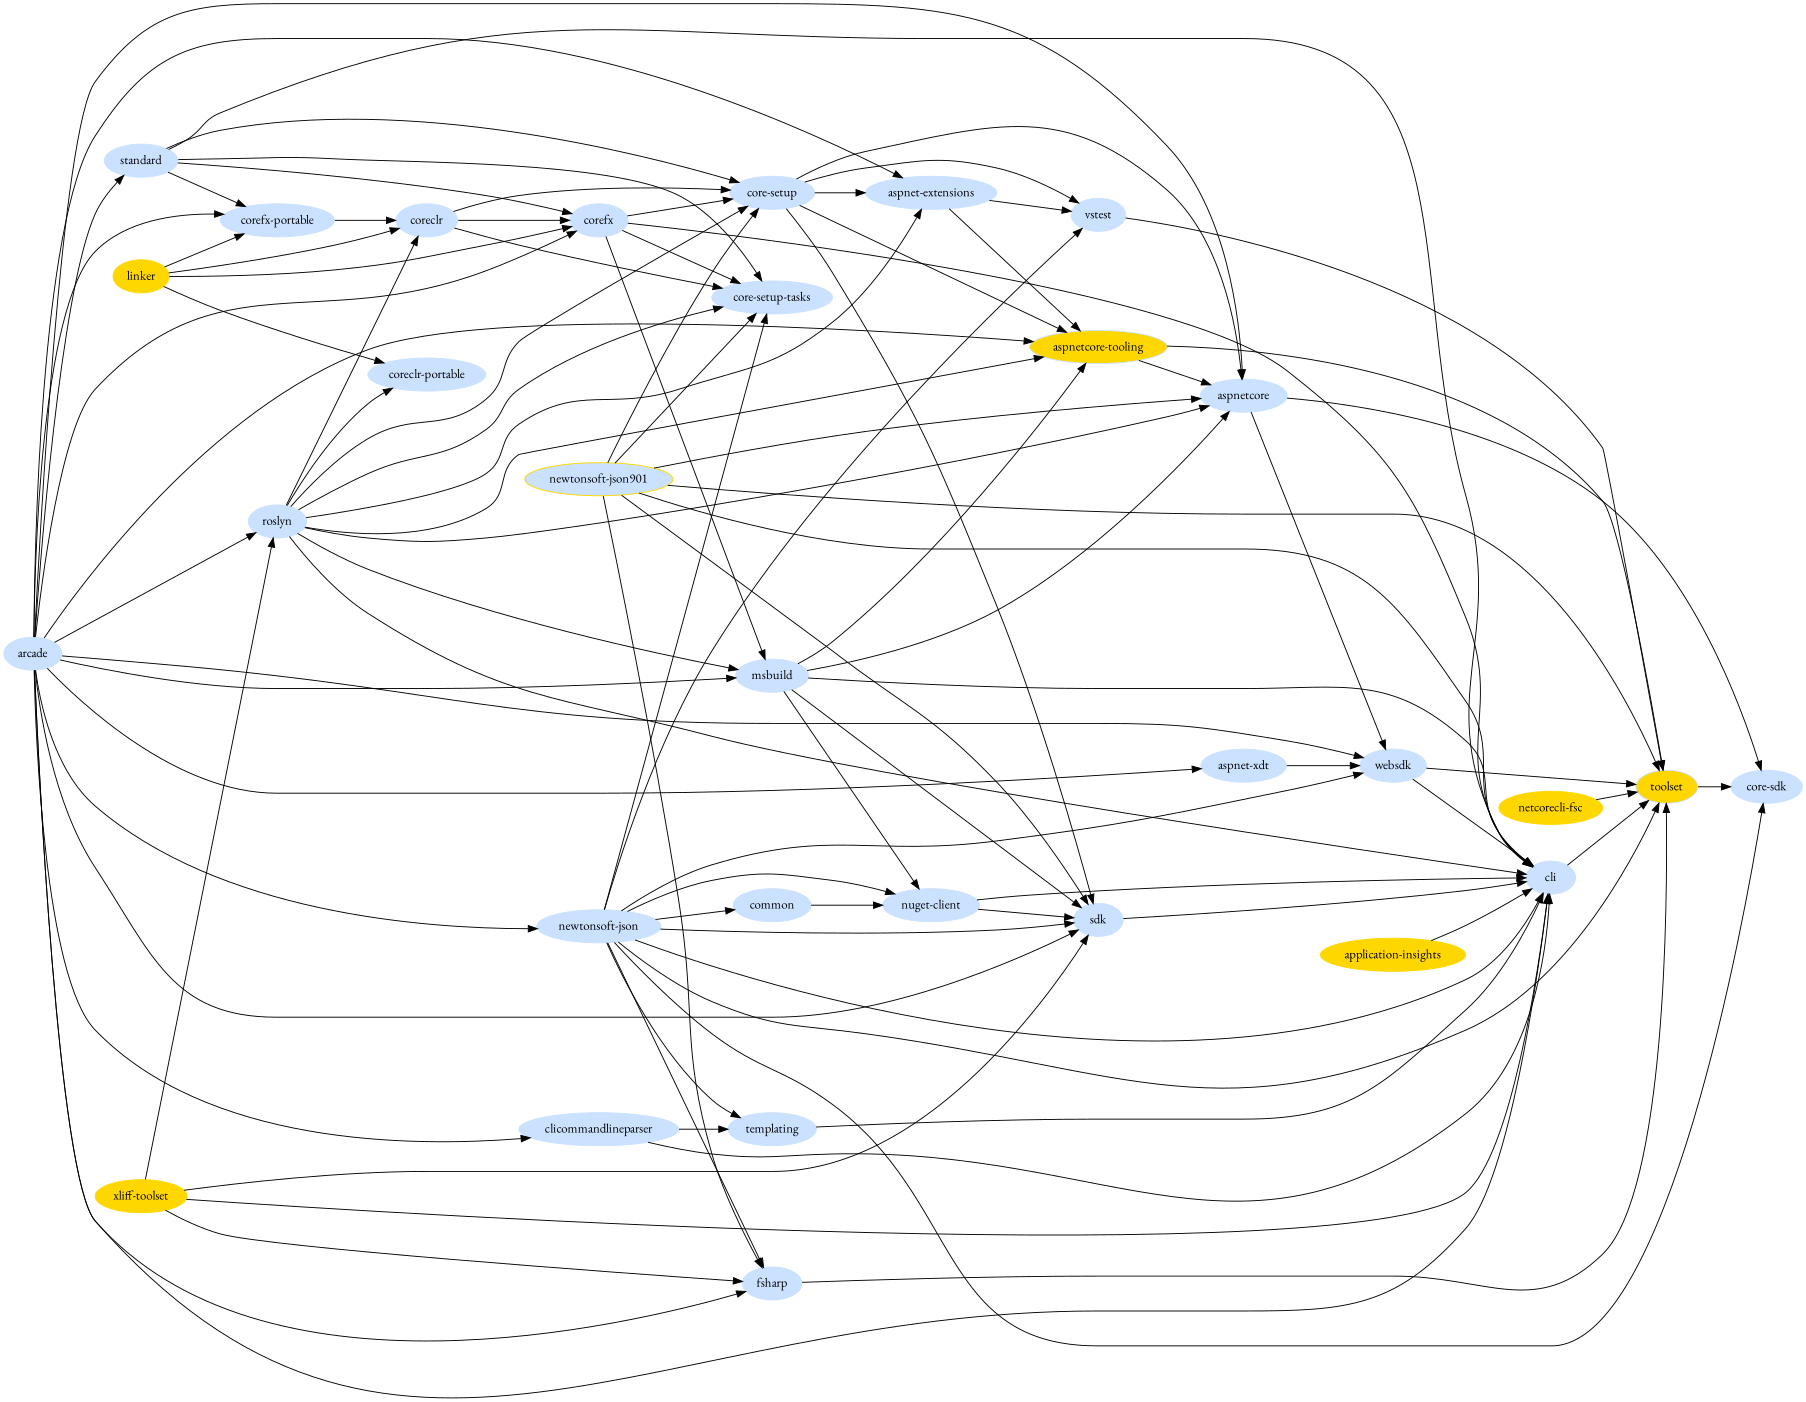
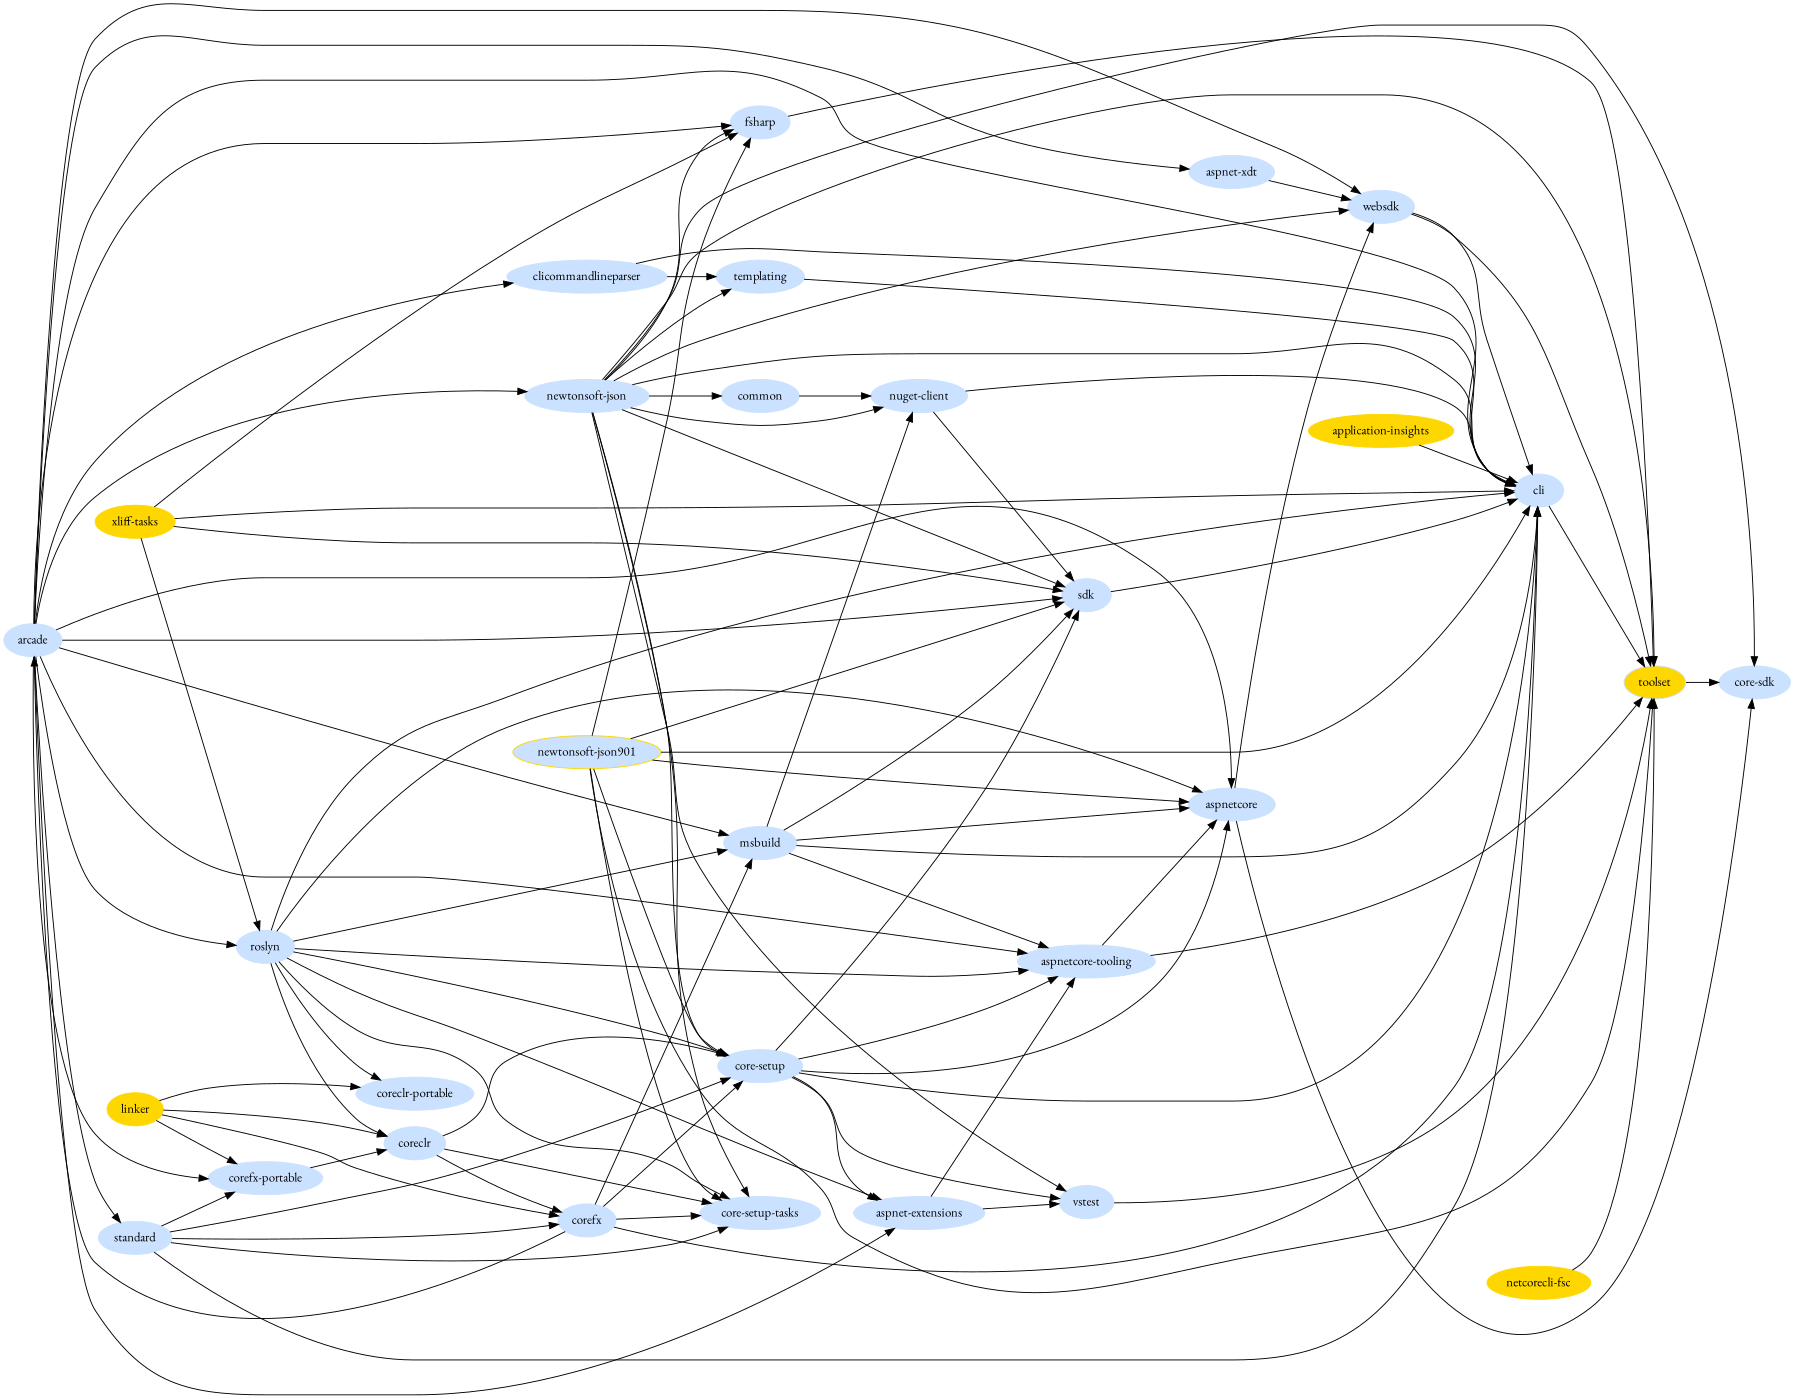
edge "arcade" -> "corefx": reversed
node "aspnetcore-tooling": fillcolor gold -> lightsteelblue1
edge "newtonsoft-json" -> "core-setup": added
edge "core-setup" -> "cli": added
node "xliff-toolset": label "xliff-toolset" -> "xliff-tasks"
